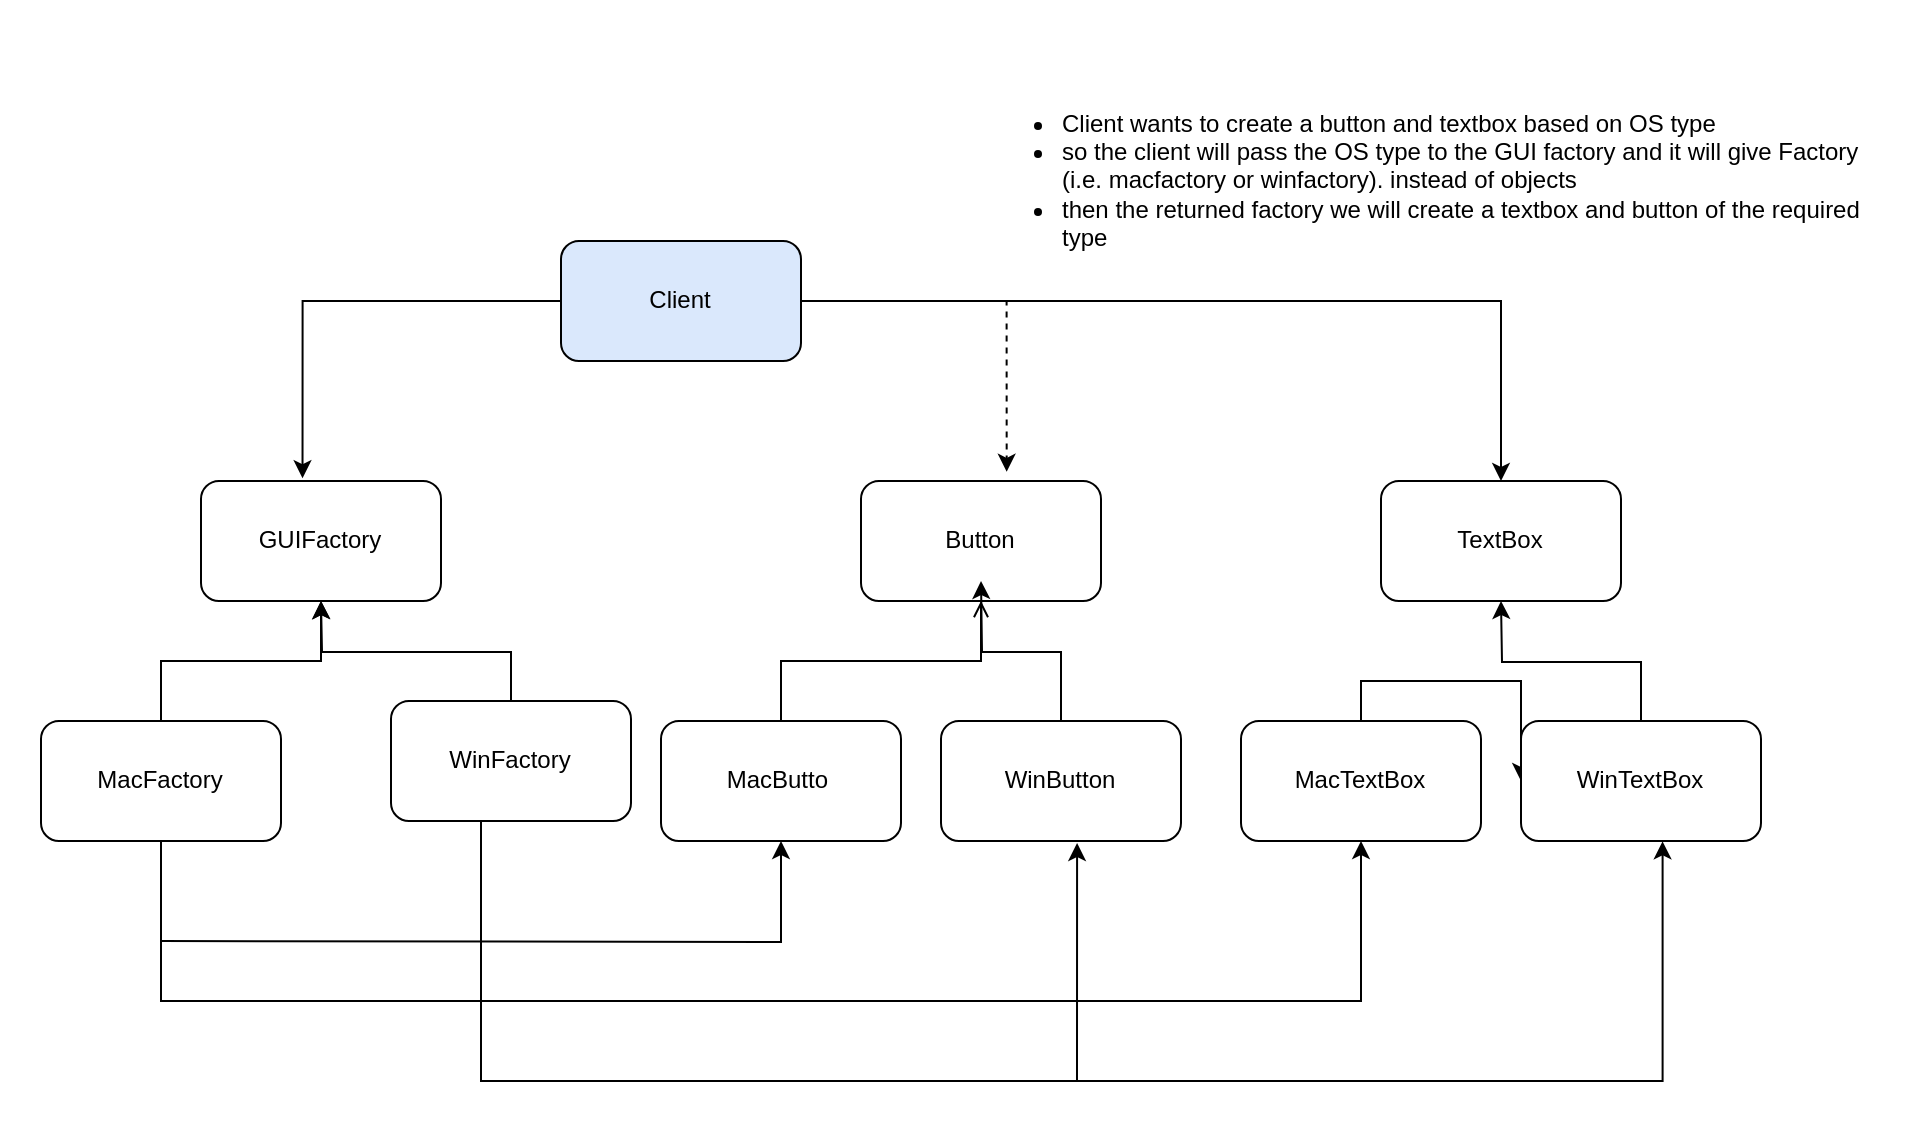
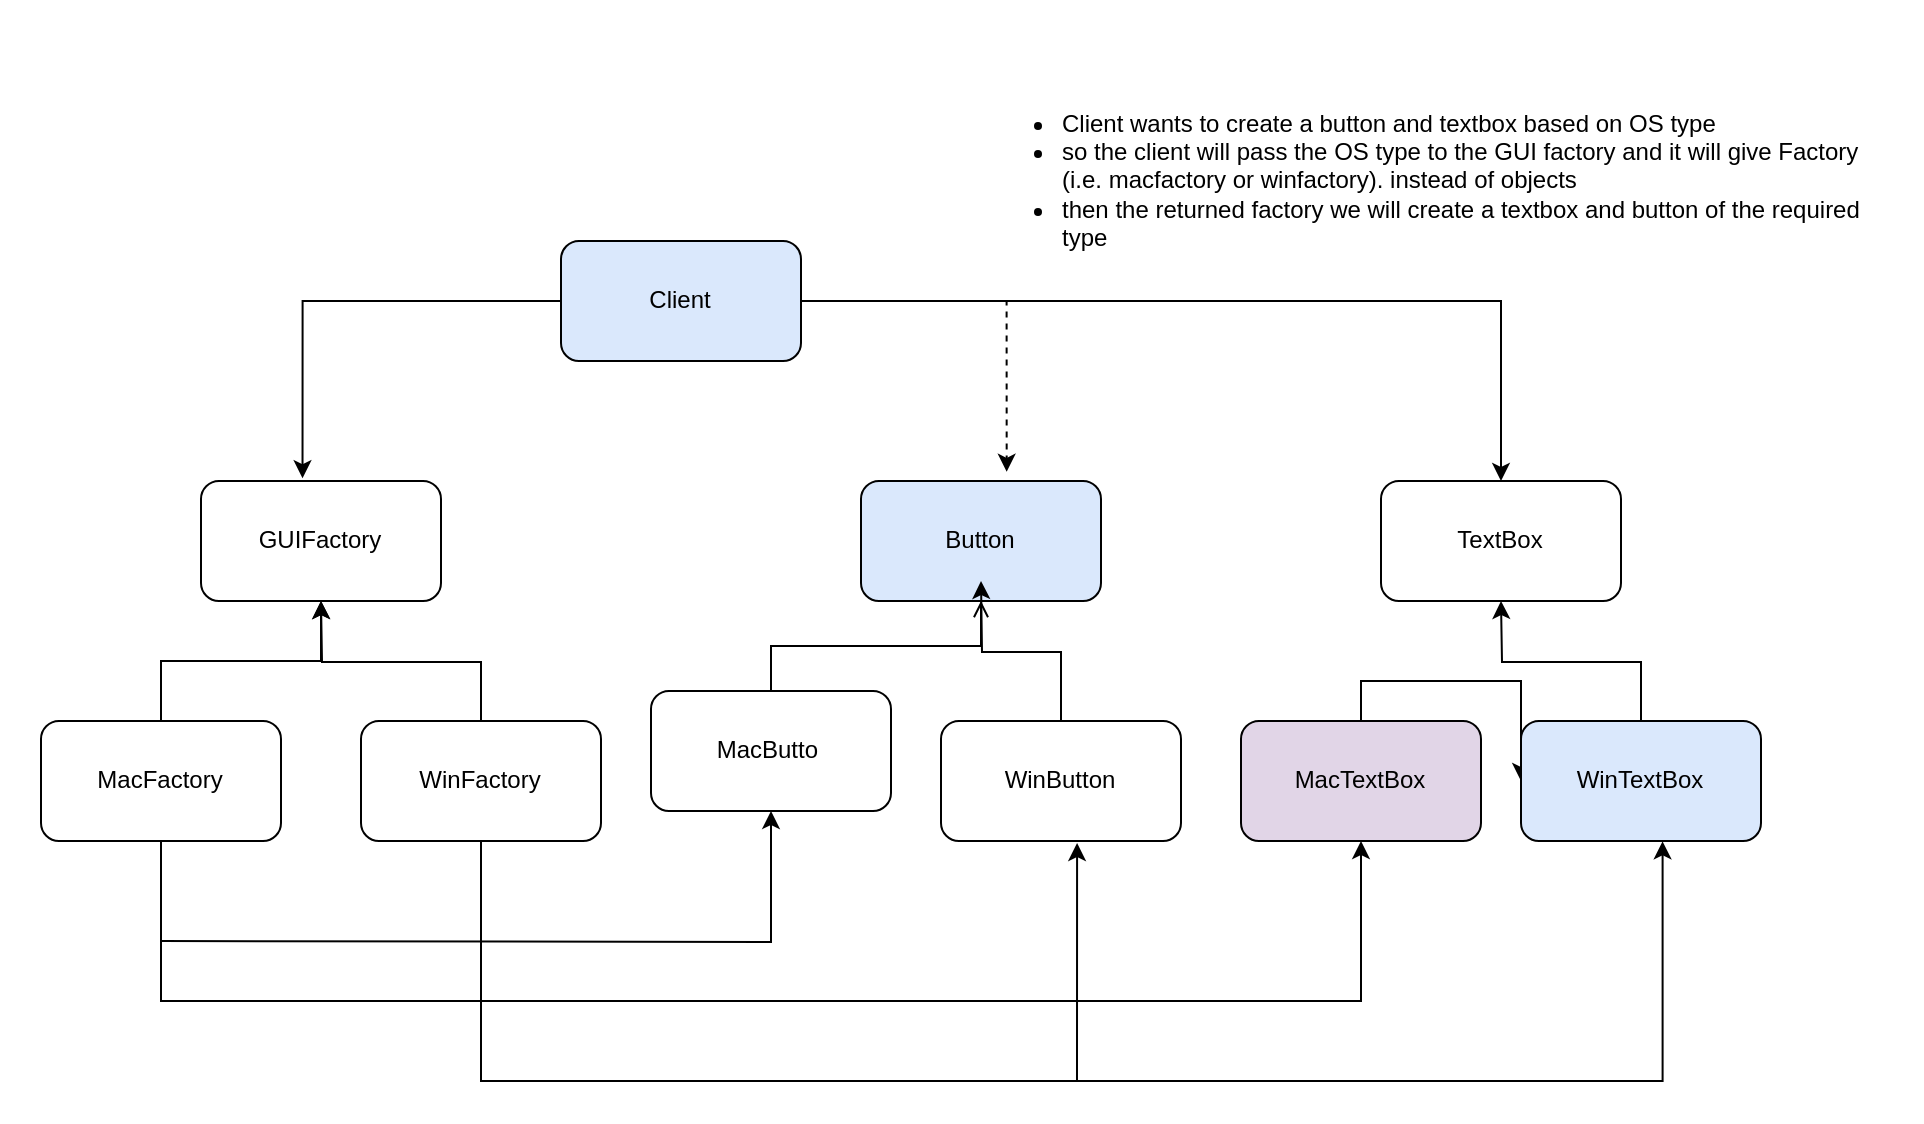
node "Button": fillcolor #ffffff -> #dae8fc
node "WinFactory": moved (511, 761) -> (481, 781)
node "MacButto": moved (781, 781) -> (771, 751)
node "MacTextBox": fillcolor #ffffff -> #e1d5e7
node "WinTextBox": fillcolor #ffffff -> #dae8fc
